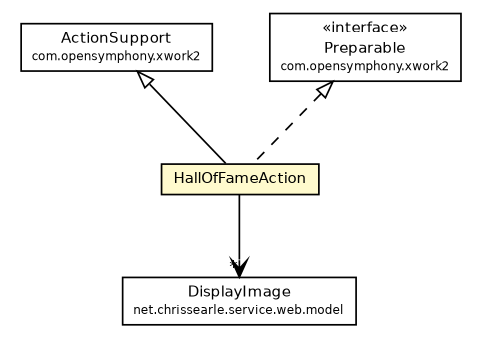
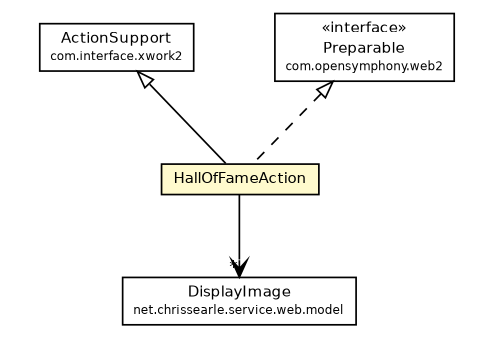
node "ActionSupport": text "com.opensymphony.xwork2" -> "com.interface.xwork2"
node "Preparable": text "com.opensymphony.xwork2" -> "com.opensymphony.web2"
